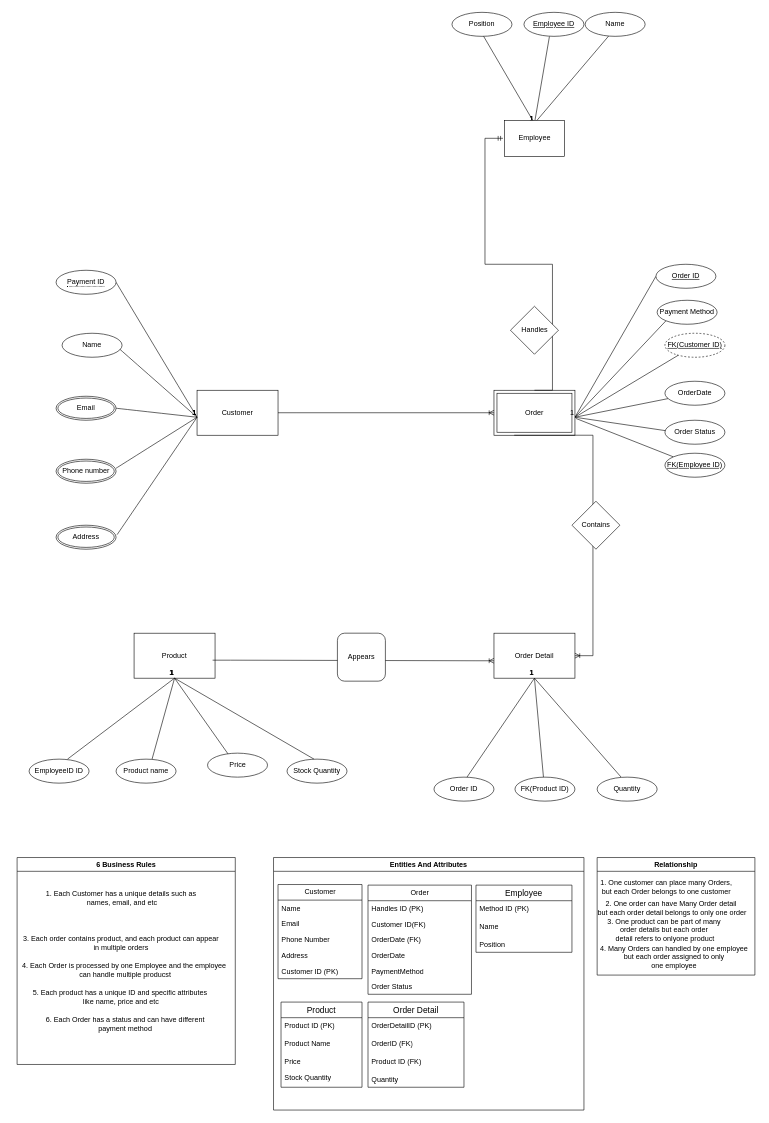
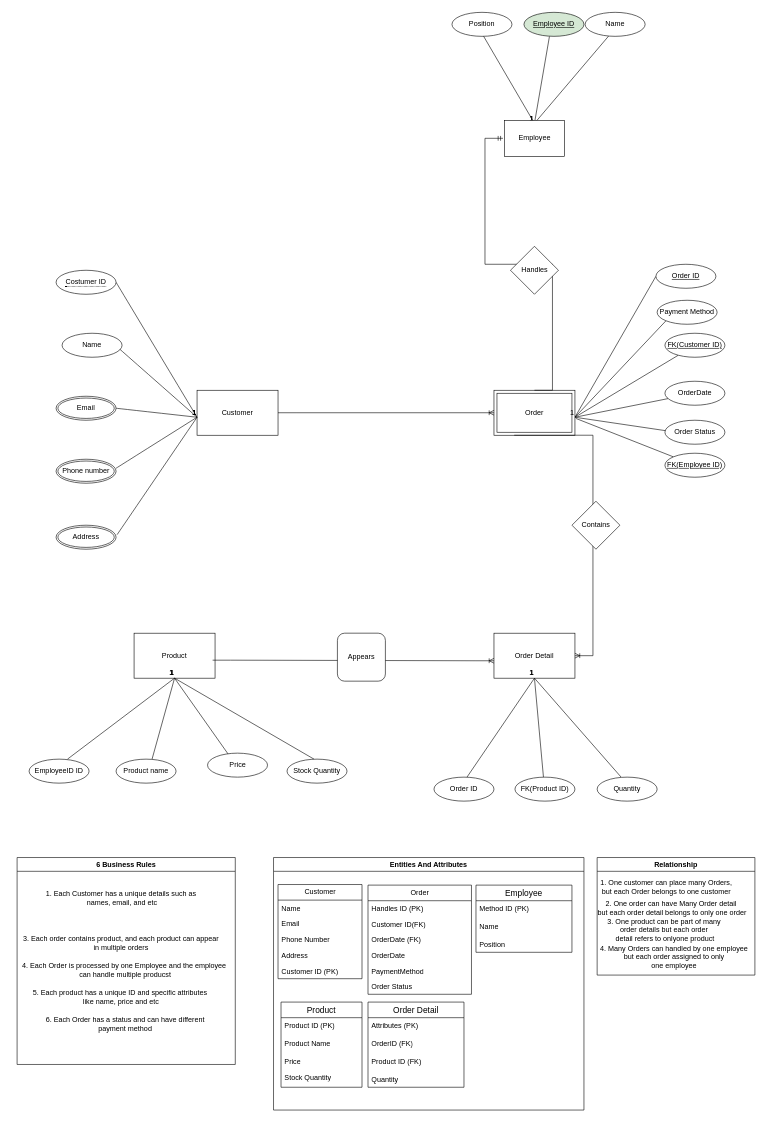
node "Employee ID": fillcolor #ffffff -> #d5e8d4
node "Payment ID": label "Payment ID" -> "Costumer ID"
node "Handles": moved (535, 330) -> (535, 270)
node "FK(Customer ID)": style dashed -> solid
node "OrderDetailID (PK)": label "OrderDetailID (PK)" -> "Attributes (PK)"
